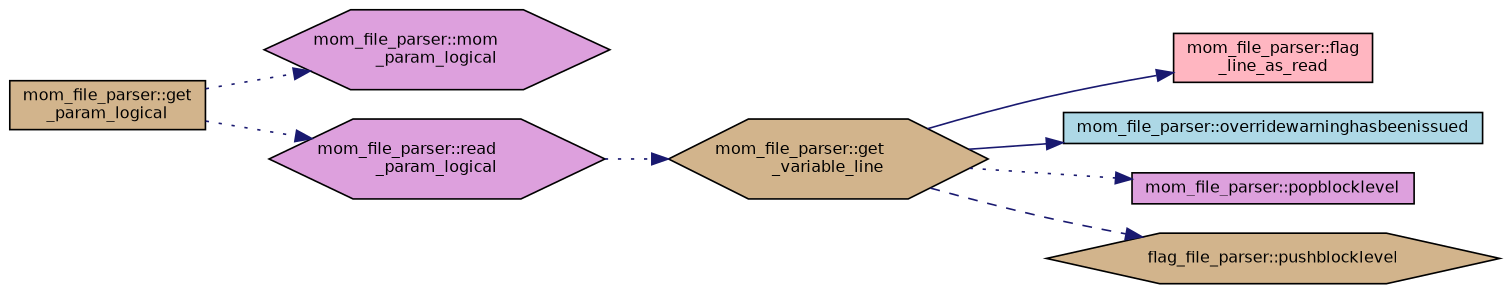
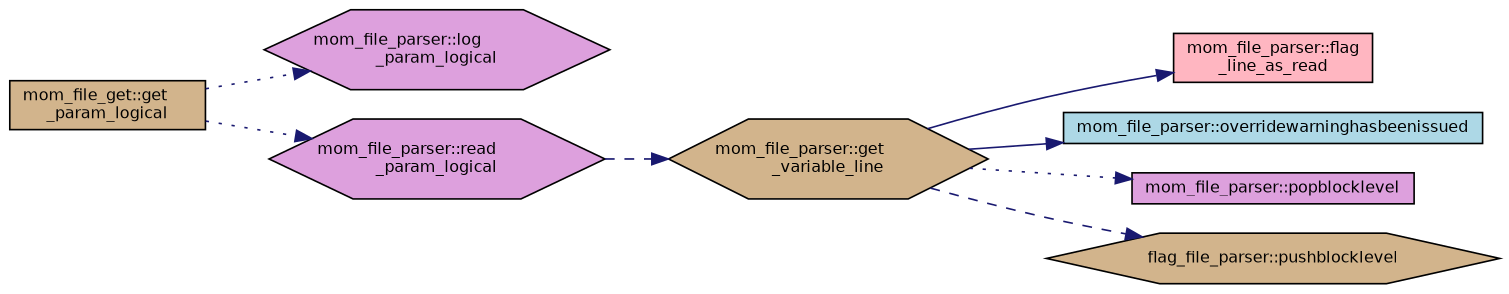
node "mom_file_parser::mom _param_logical": label "mom_file_parser::mom _param_logical" -> "mom_file_parser::log _param_logical"
node "mom_file_parser::get _param_logical": label "mom_file_parser::get _param_logical" -> "mom_file_get::get _param_logical"
edge "mom_file_parser::read _param_logical" -> "mom_file_parser::get _variable_line": style dotted -> dashed
